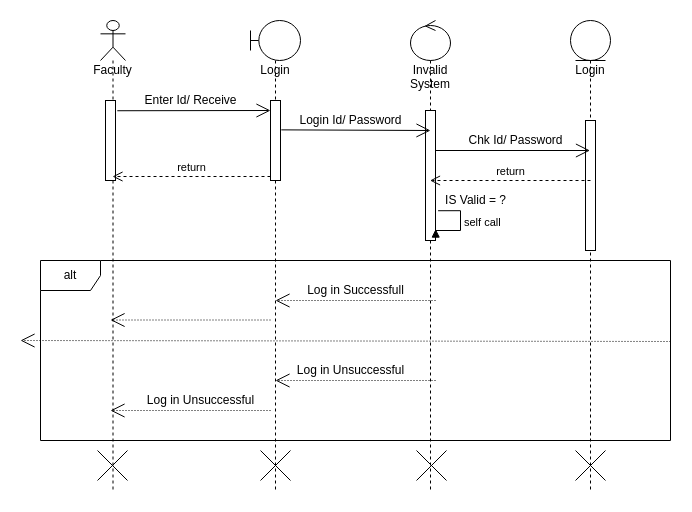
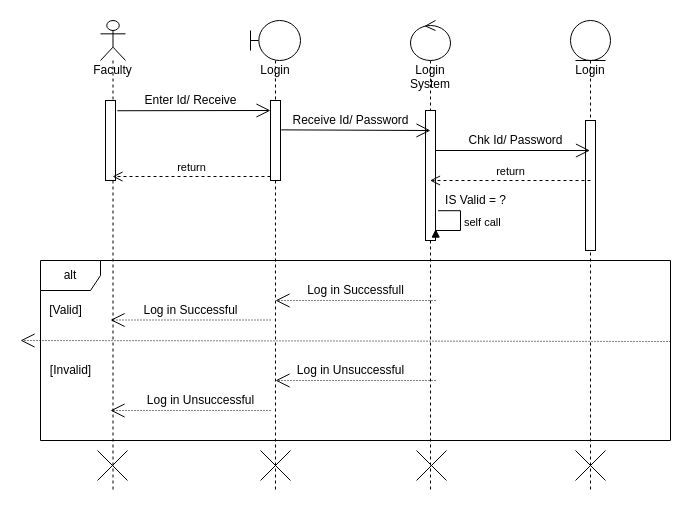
node "Invalid System": label "Invalid System" -> "Login System"
node "Login Id/ Password": label "Login Id/ Password" -> "Receive Id/ Password"
node "[Valid]": added
node "Log in Successful": added
node "[Invalid]": added
